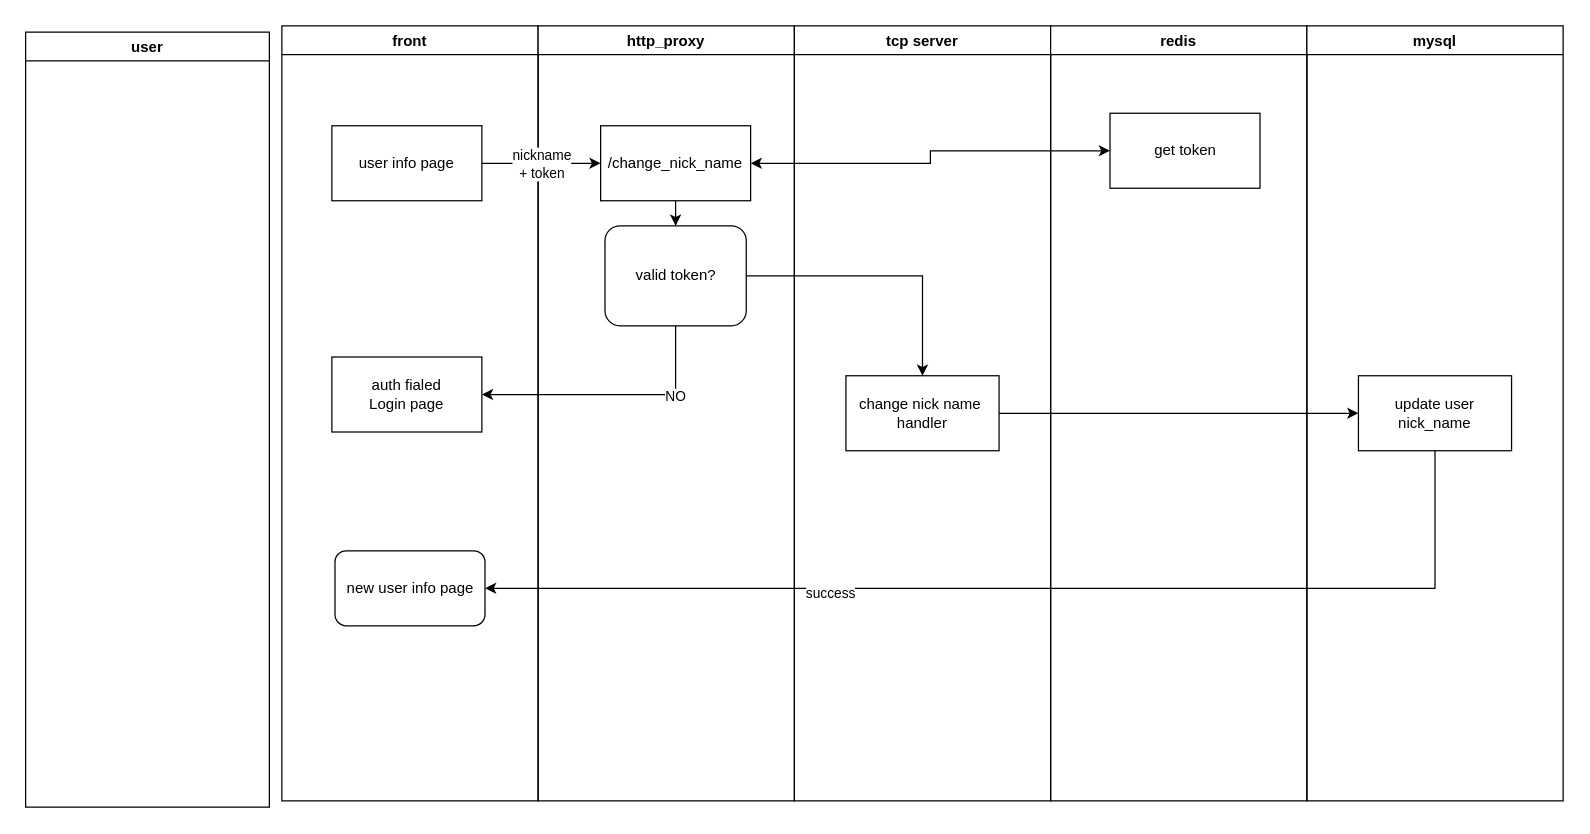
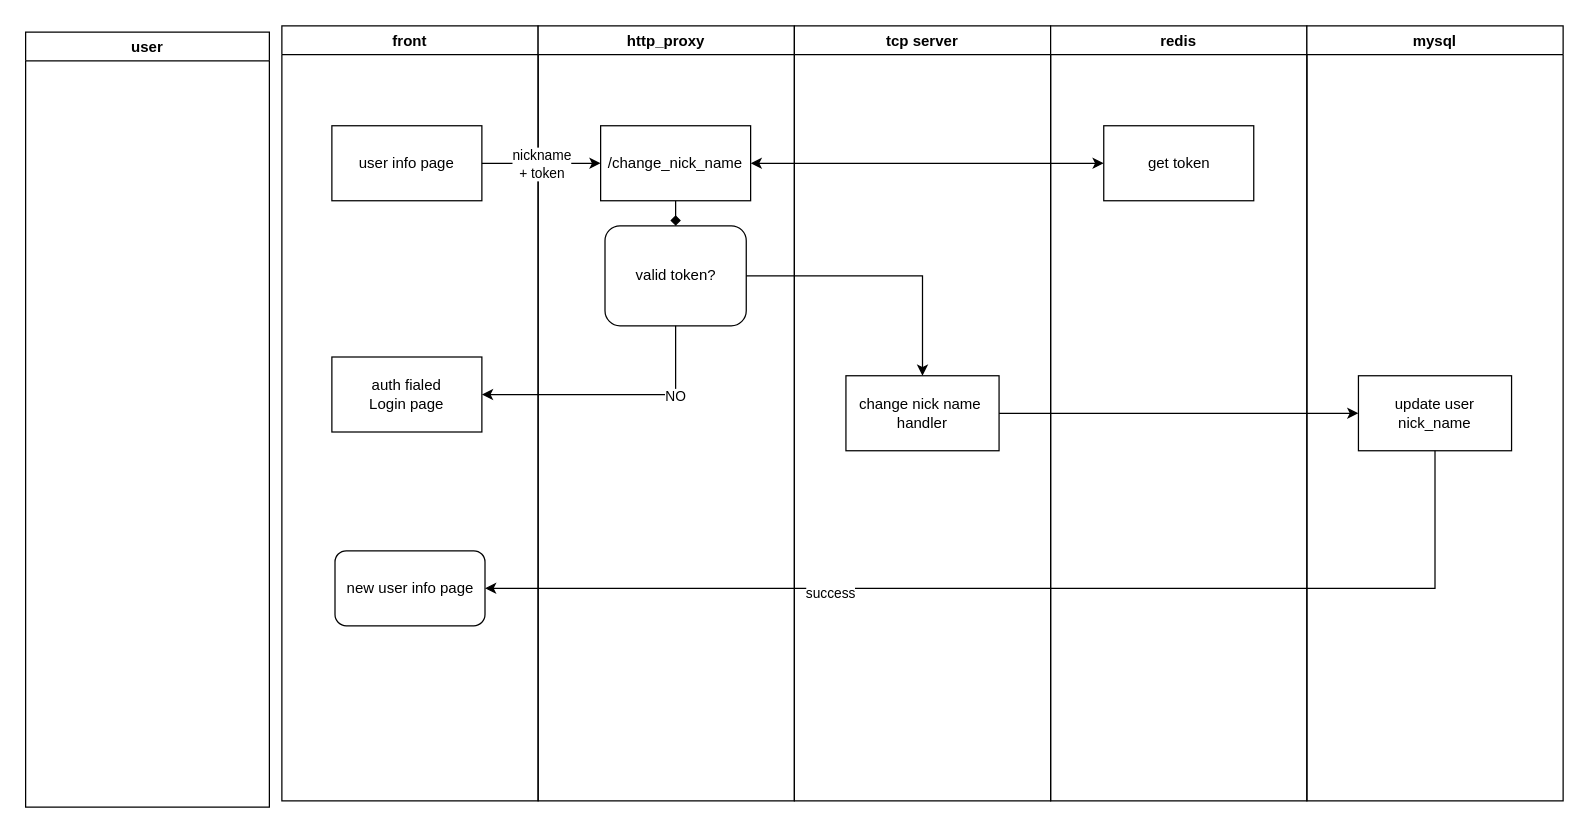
node "get token": moved (1185, 151) -> (1179, 163)
edge "/change_nick_name" -> "valid token?": arrowhead classic -> diamond
